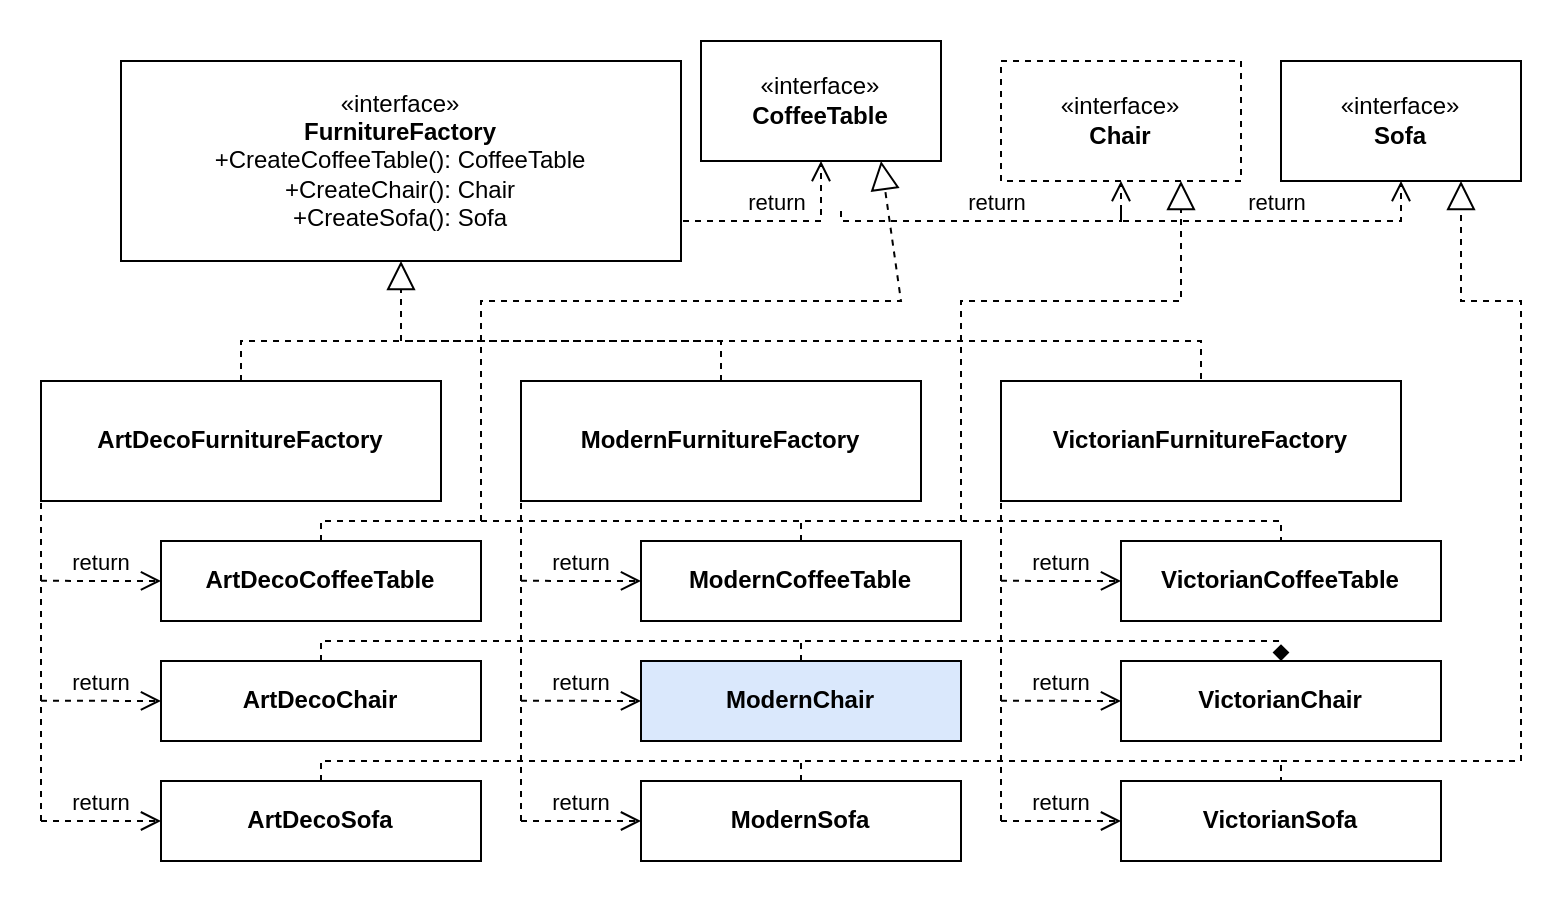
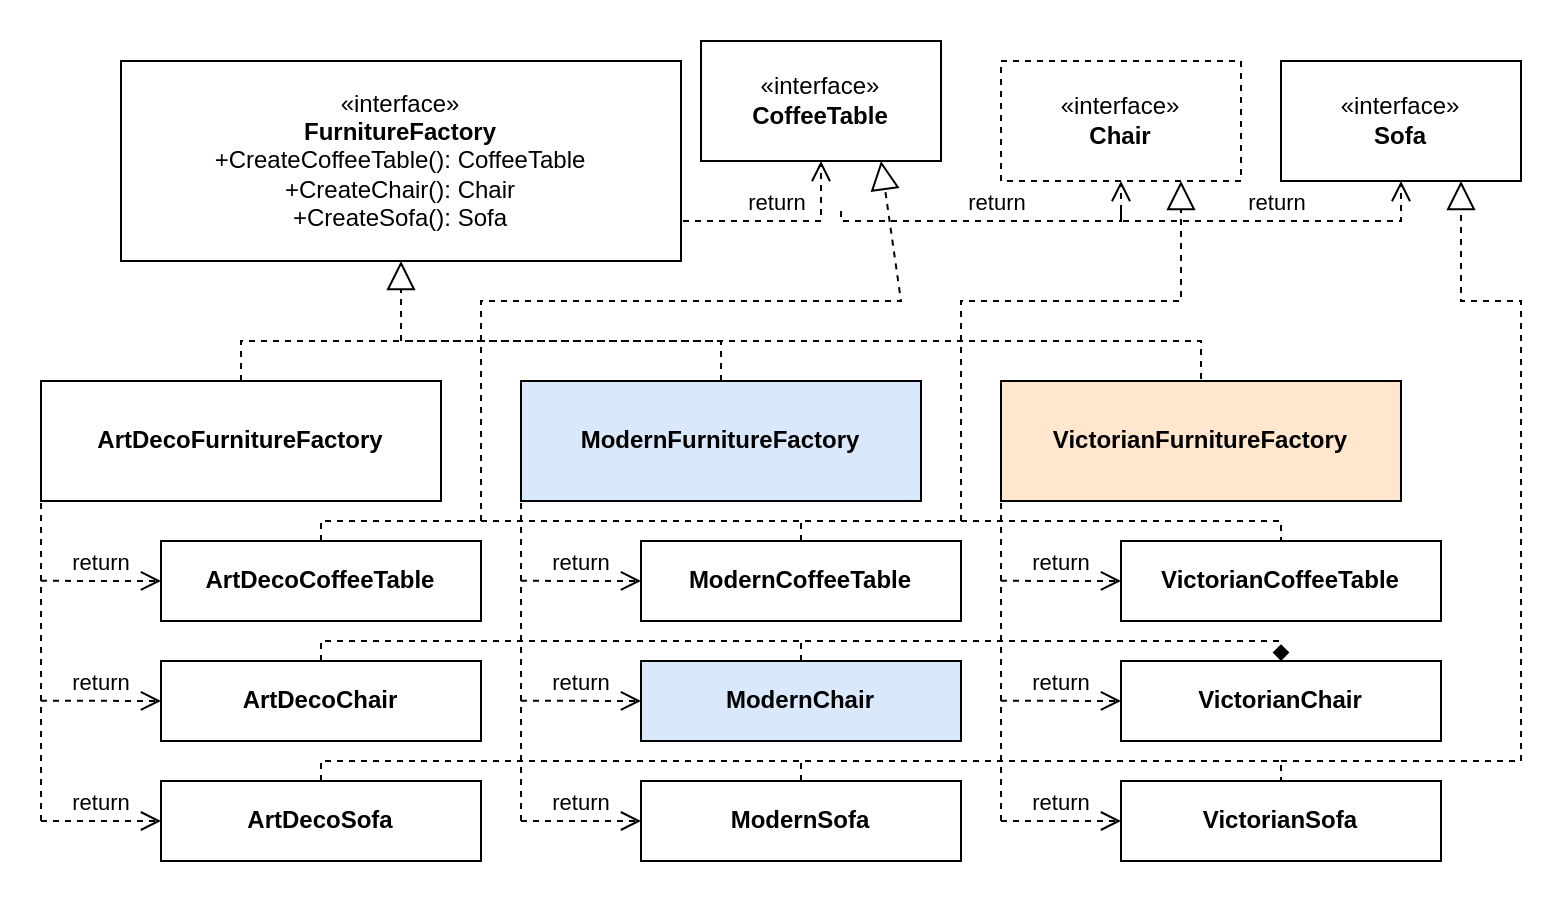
node "ModernFurnitureFactory": fillcolor #ffffff -> #dae8fc
node "VictorianFurnitureFactory": fillcolor #ffffff -> #ffe6cc
